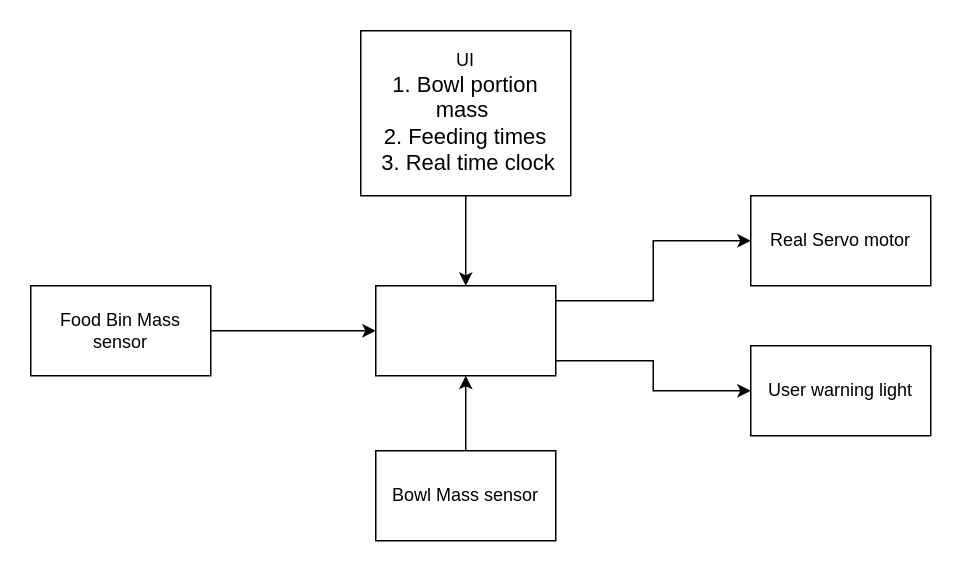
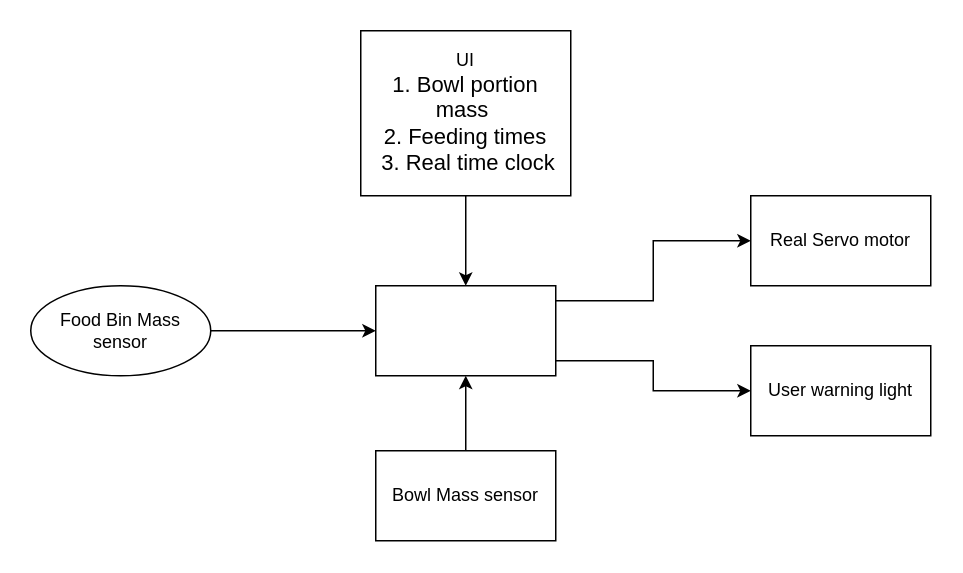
node "Food Bin Mass sensor": shape rectangle -> ellipse
